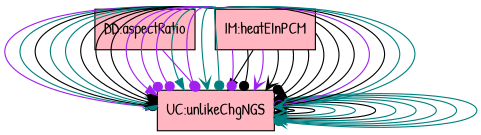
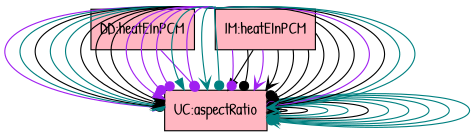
node "DD:aspectRatio": label "DD:aspectRatio" -> "DD:heatEInPCM"
node "UC:unlikeChgNGS": label "UC:unlikeChgNGS" -> "UC:aspectRatio"
